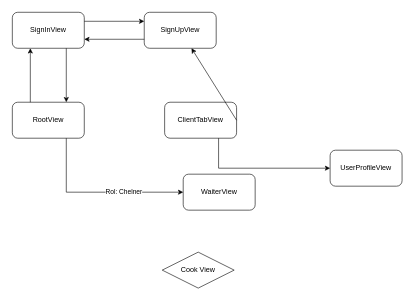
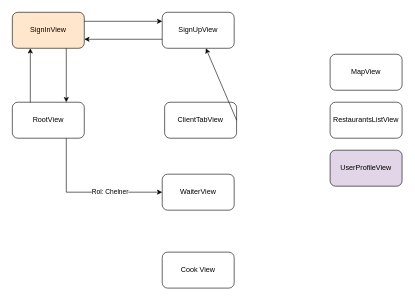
node "SignInView": fillcolor #ffffff -> #ffe6cc
node "SignUpView": moved (180, 30) -> (198, 30)
node "MapView": added
node "RestaurantsListView": added
edge "ClientTabView" -> "UserProfileView": removed
node "UserProfileView": fillcolor #ffffff -> #e1d5e7
node "WaiterView": moved (219, 192) -> (198, 192)
node "Cook View": shape diamond -> rounded rectangle
